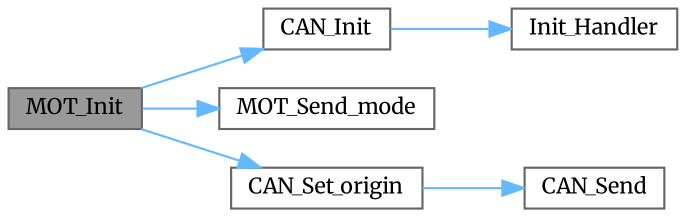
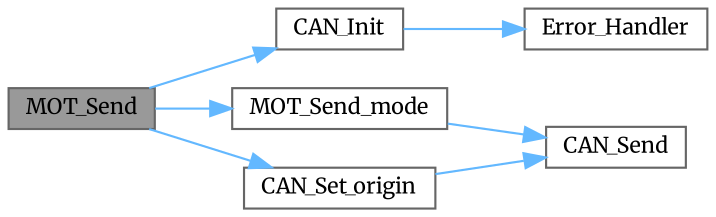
node "Init_Handler": label "Init_Handler" -> "Error_Handler"
node "MOT_Init": label "MOT_Init" -> "MOT_Send"
edge "MOT_Send_mode" -> "CAN_Send": added
